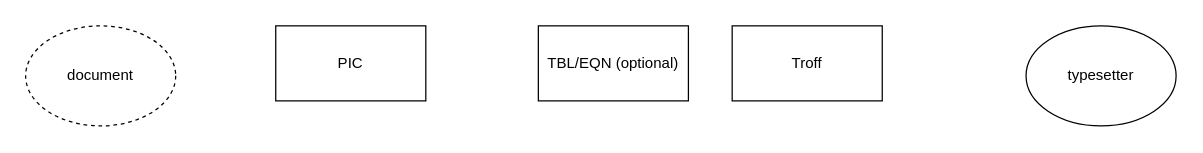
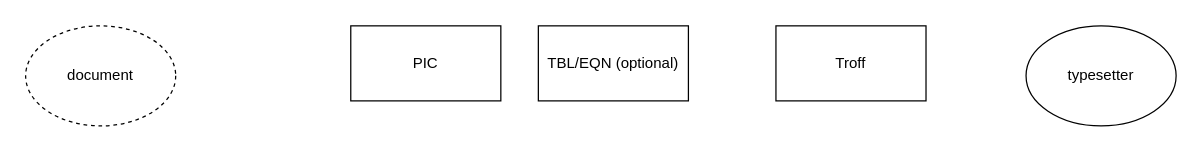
node "PIC": moved (351, 63) -> (426, 63)
node "Troff": moved (807, 63) -> (851, 63)
